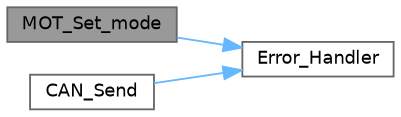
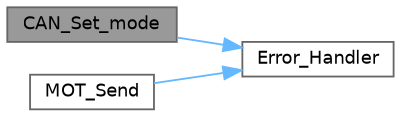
node "MOT_Set_mode": label "MOT_Set_mode" -> "CAN_Set_mode"
node "CAN_Send": label "CAN_Send" -> "MOT_Send"
